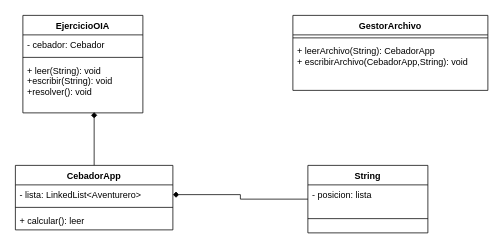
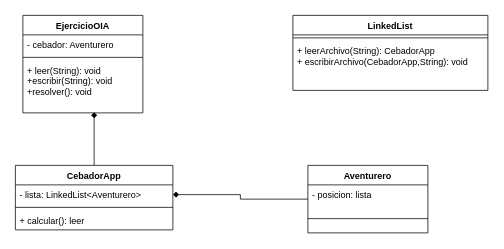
node "GestorArchivo": label "GestorArchivo" -> "LinkedList"
node "- cebador: Cebador": label "- cebador: Cebador" -> "- cebador: Aventurero"
node "String": label "String" -> "Aventurero"
